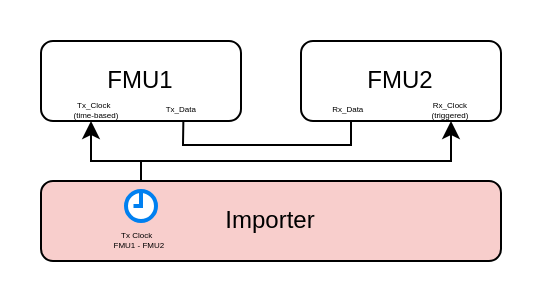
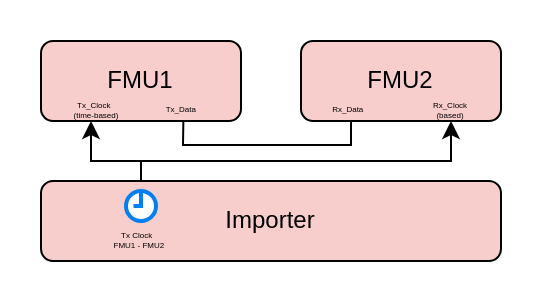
node "FMU1": fillcolor #ffffff -> #f8cecc
node "FMU2": fillcolor #ffffff -> #f8cecc
node "Rx_Clock (triggered)": label "Rx_Clock (triggered)" -> "Rx_Clock (based)"
